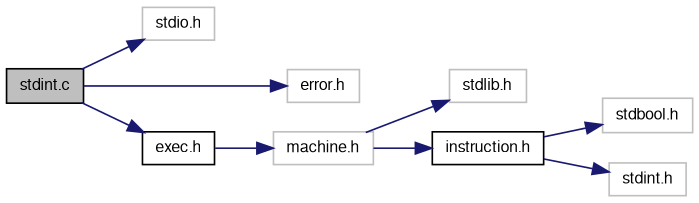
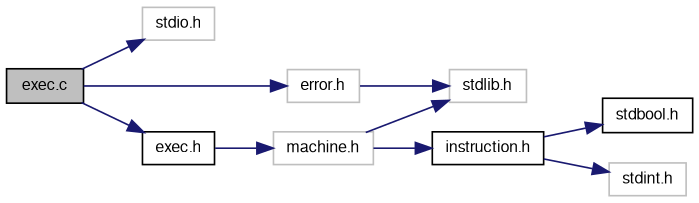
node "stdint.c": label "stdint.c" -> "exec.c"
edge "error.h" -> "stdlib.h": added
node "stdbool.h": color grey75 -> black
